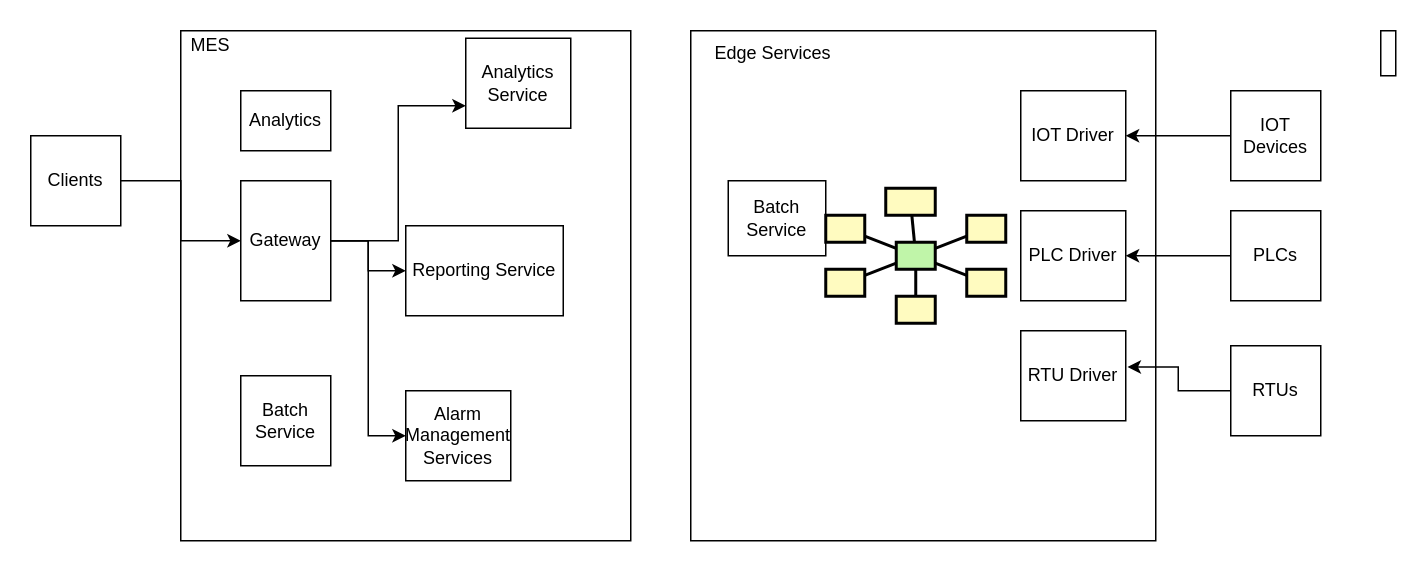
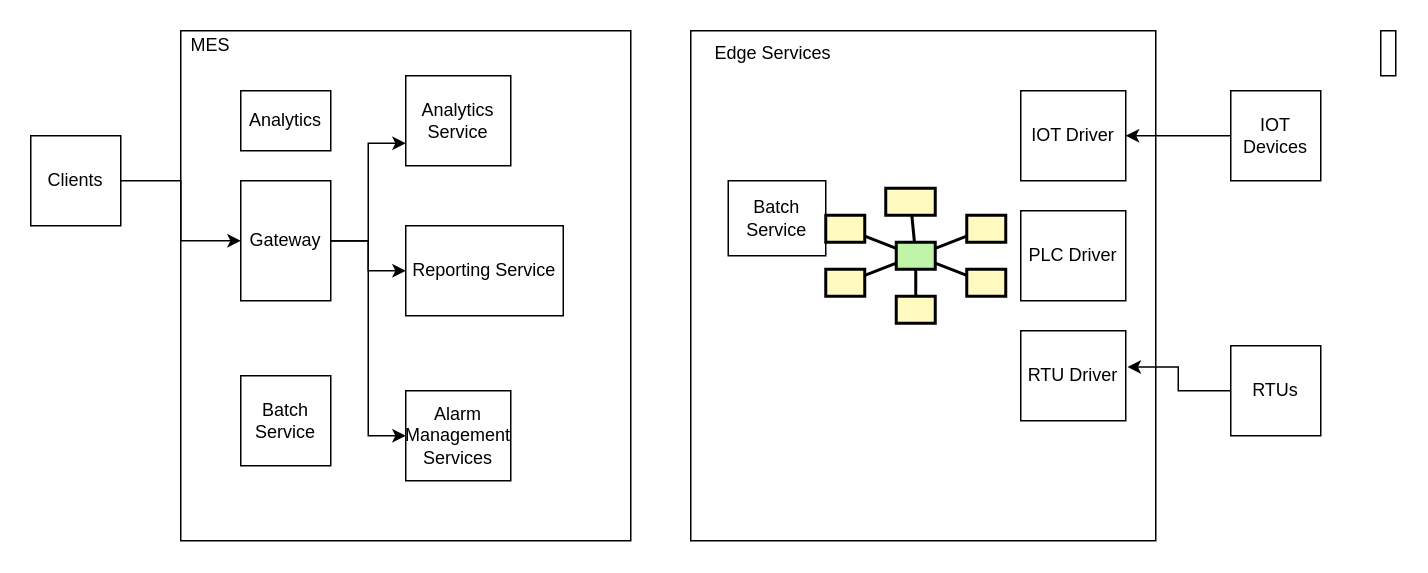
node "Analytics Service": moved (518, 83) -> (458, 121)
edge "PLCs" -> "PLC Driver": removed
node "PLCs": removed
